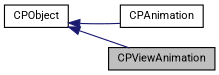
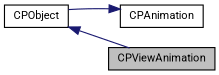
edge "CPAnimation" -> "CPObject": reversed
